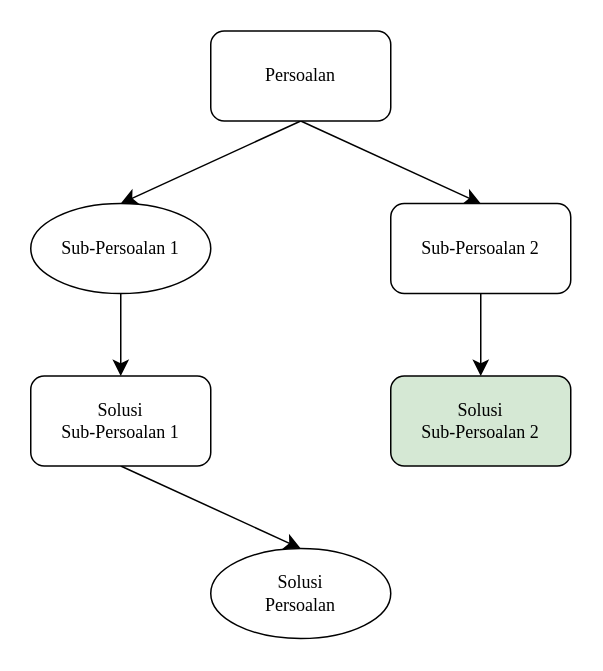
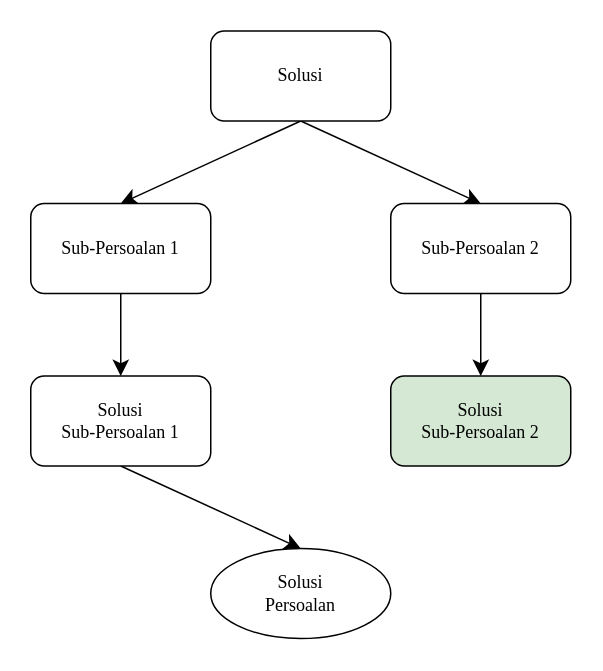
node "Persoalan": label "Persoalan" -> "Solusi"
node "Sub-Persoalan 1": shape ellipse -> rounded rectangle
